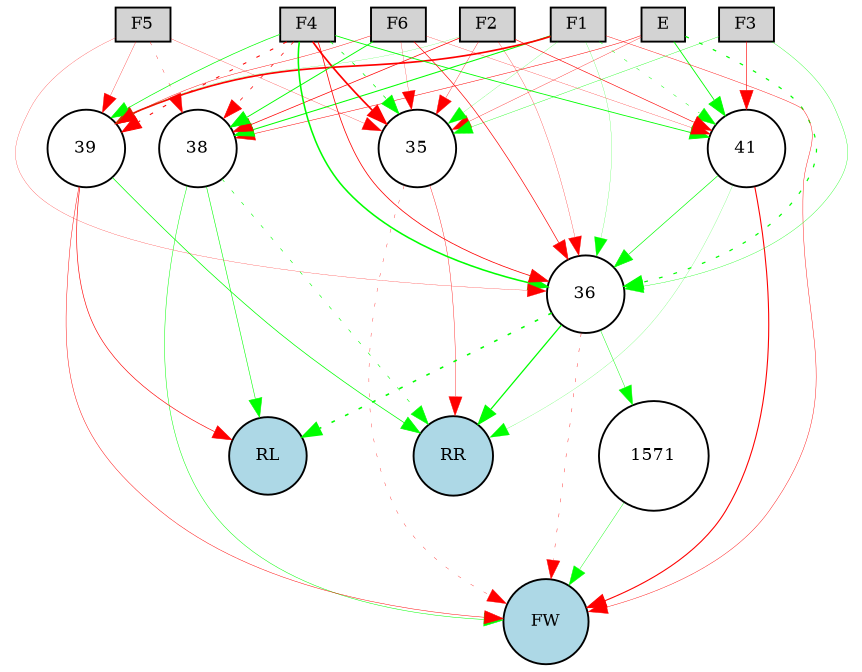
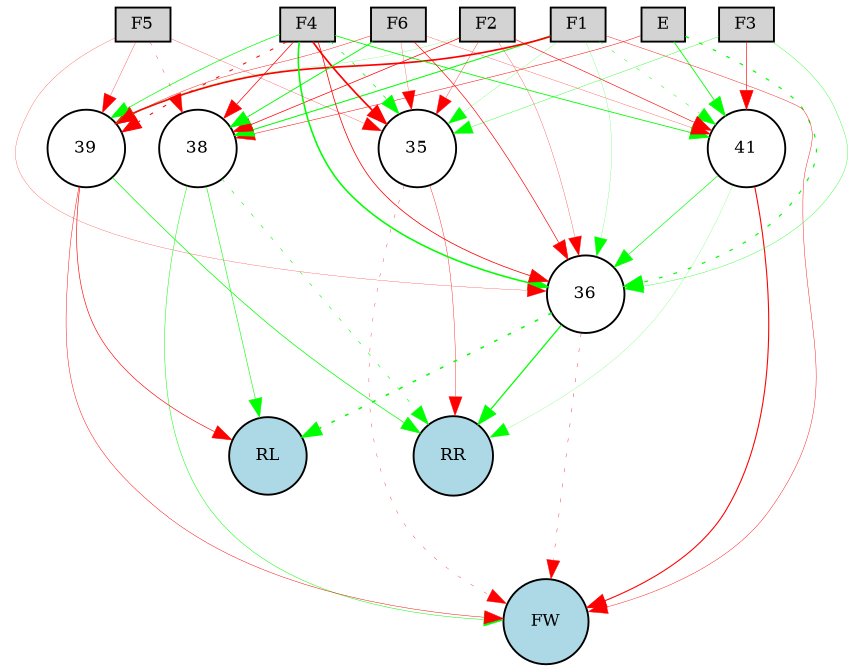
edge "E" -> "35": removed
edge "F4" -> "38": style dotted -> solid
node "1571": removed
